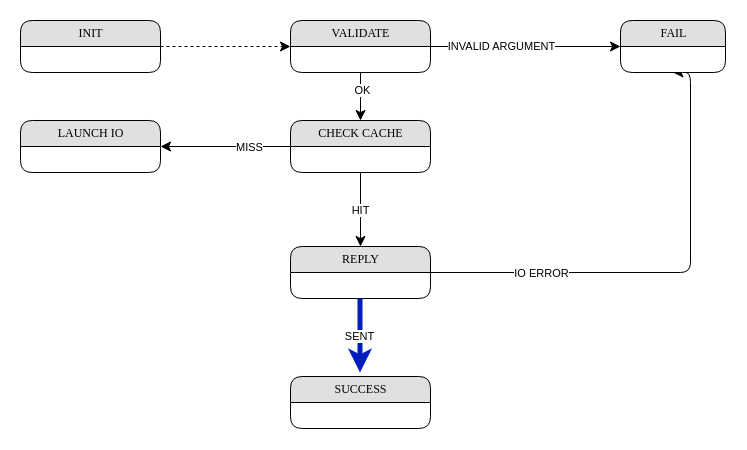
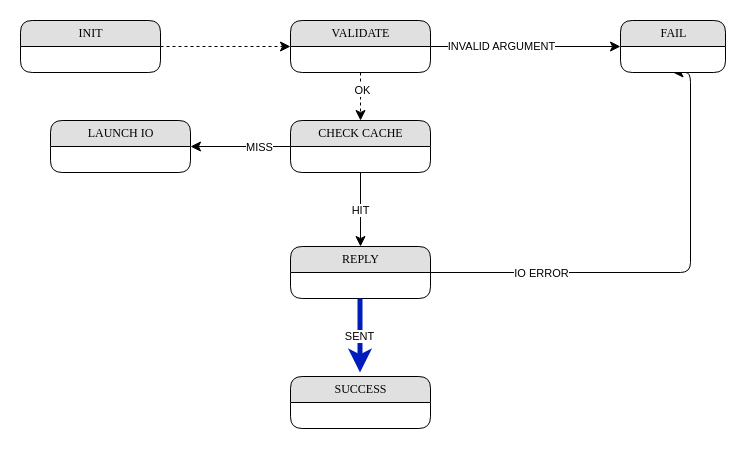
edge "VALIDATE" -> "CHECK CACHE": style solid -> dashed
node "LAUNCH IO": moved (91, 147) -> (121, 147)
